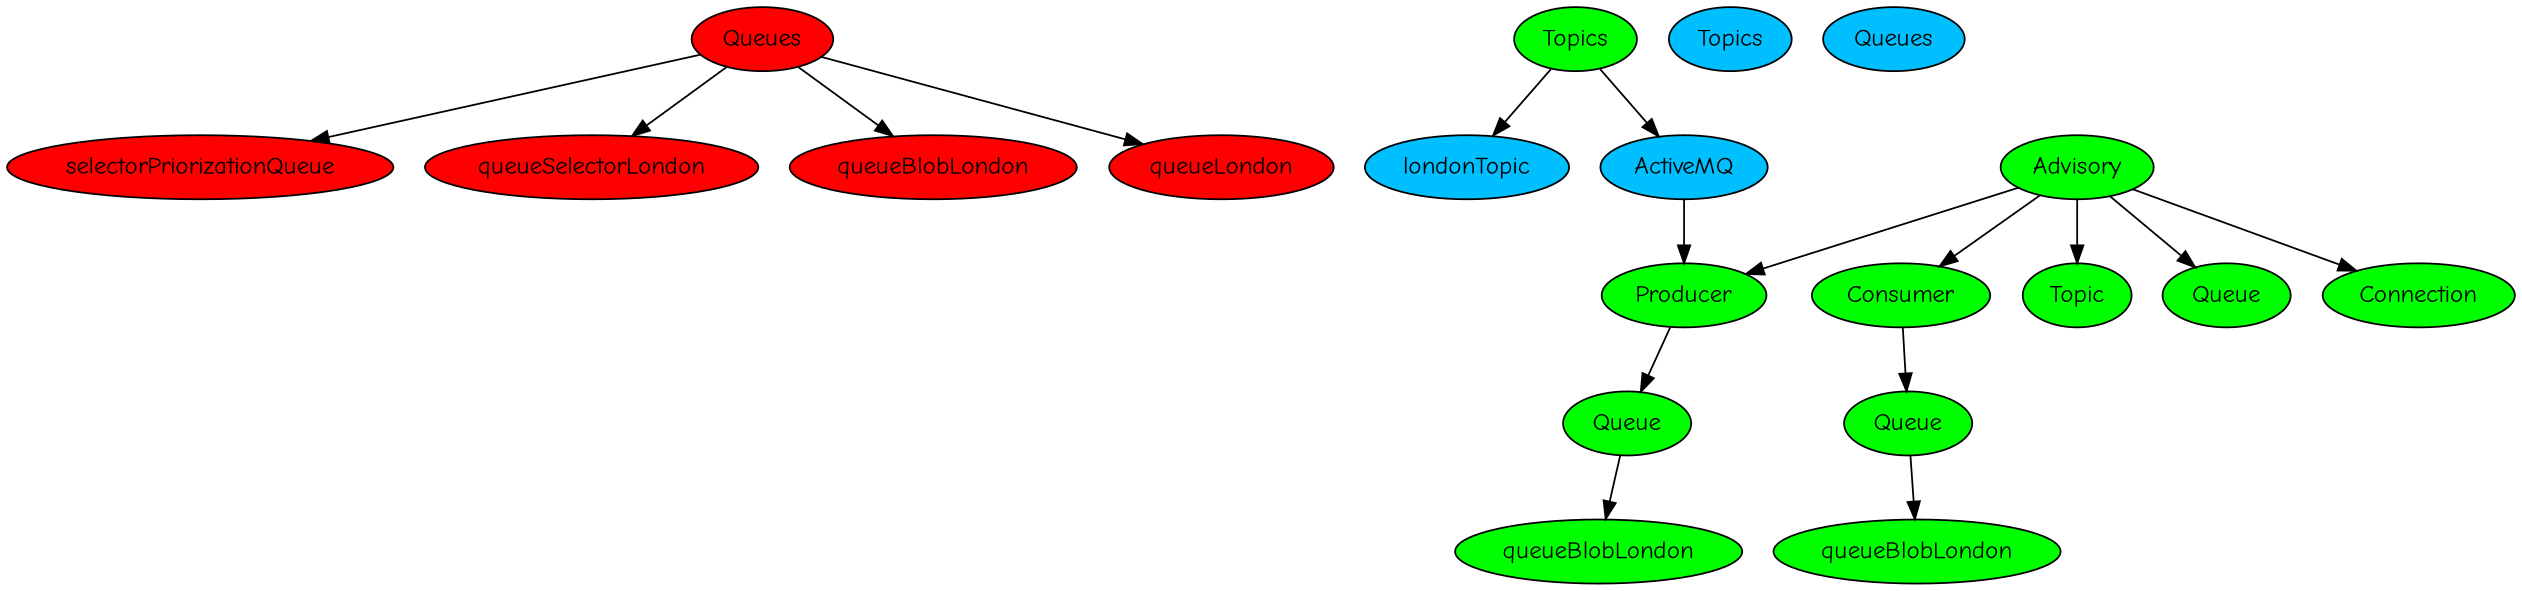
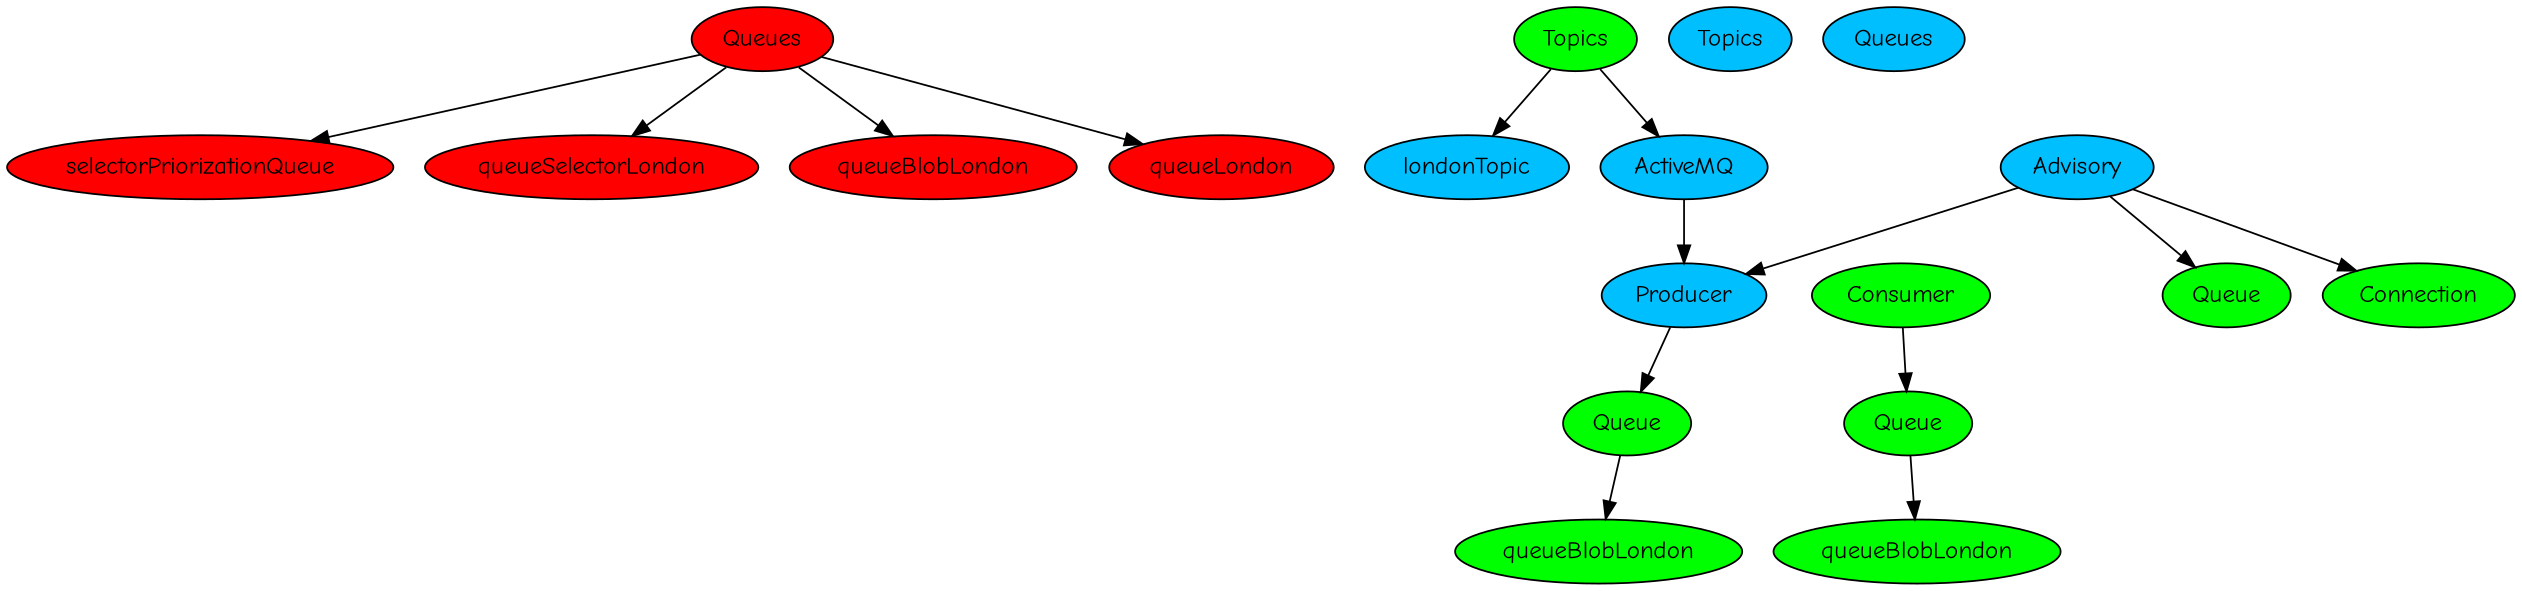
node "Advisory": fillcolor green -> deepskyblue
edge "Advisory" -> "Consumer": removed
node "Producer": fillcolor green -> deepskyblue
node "Topic": removed
